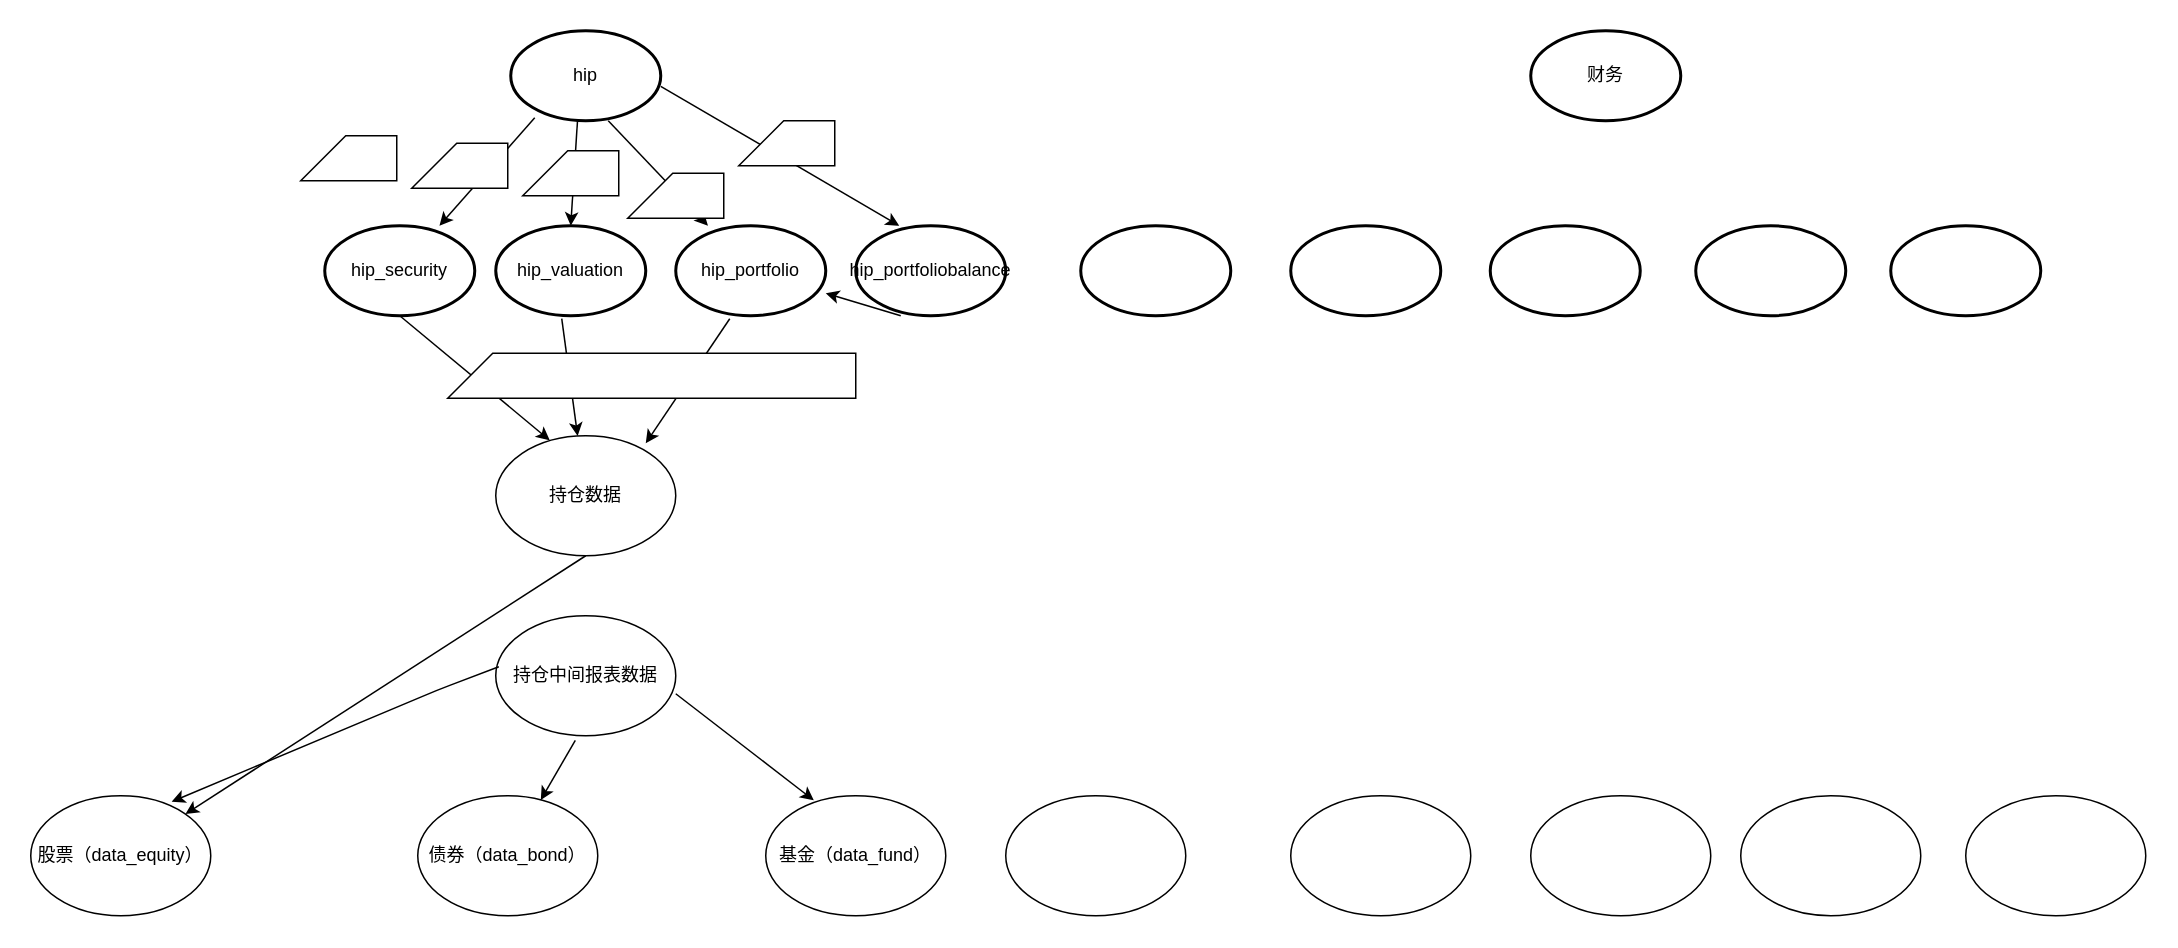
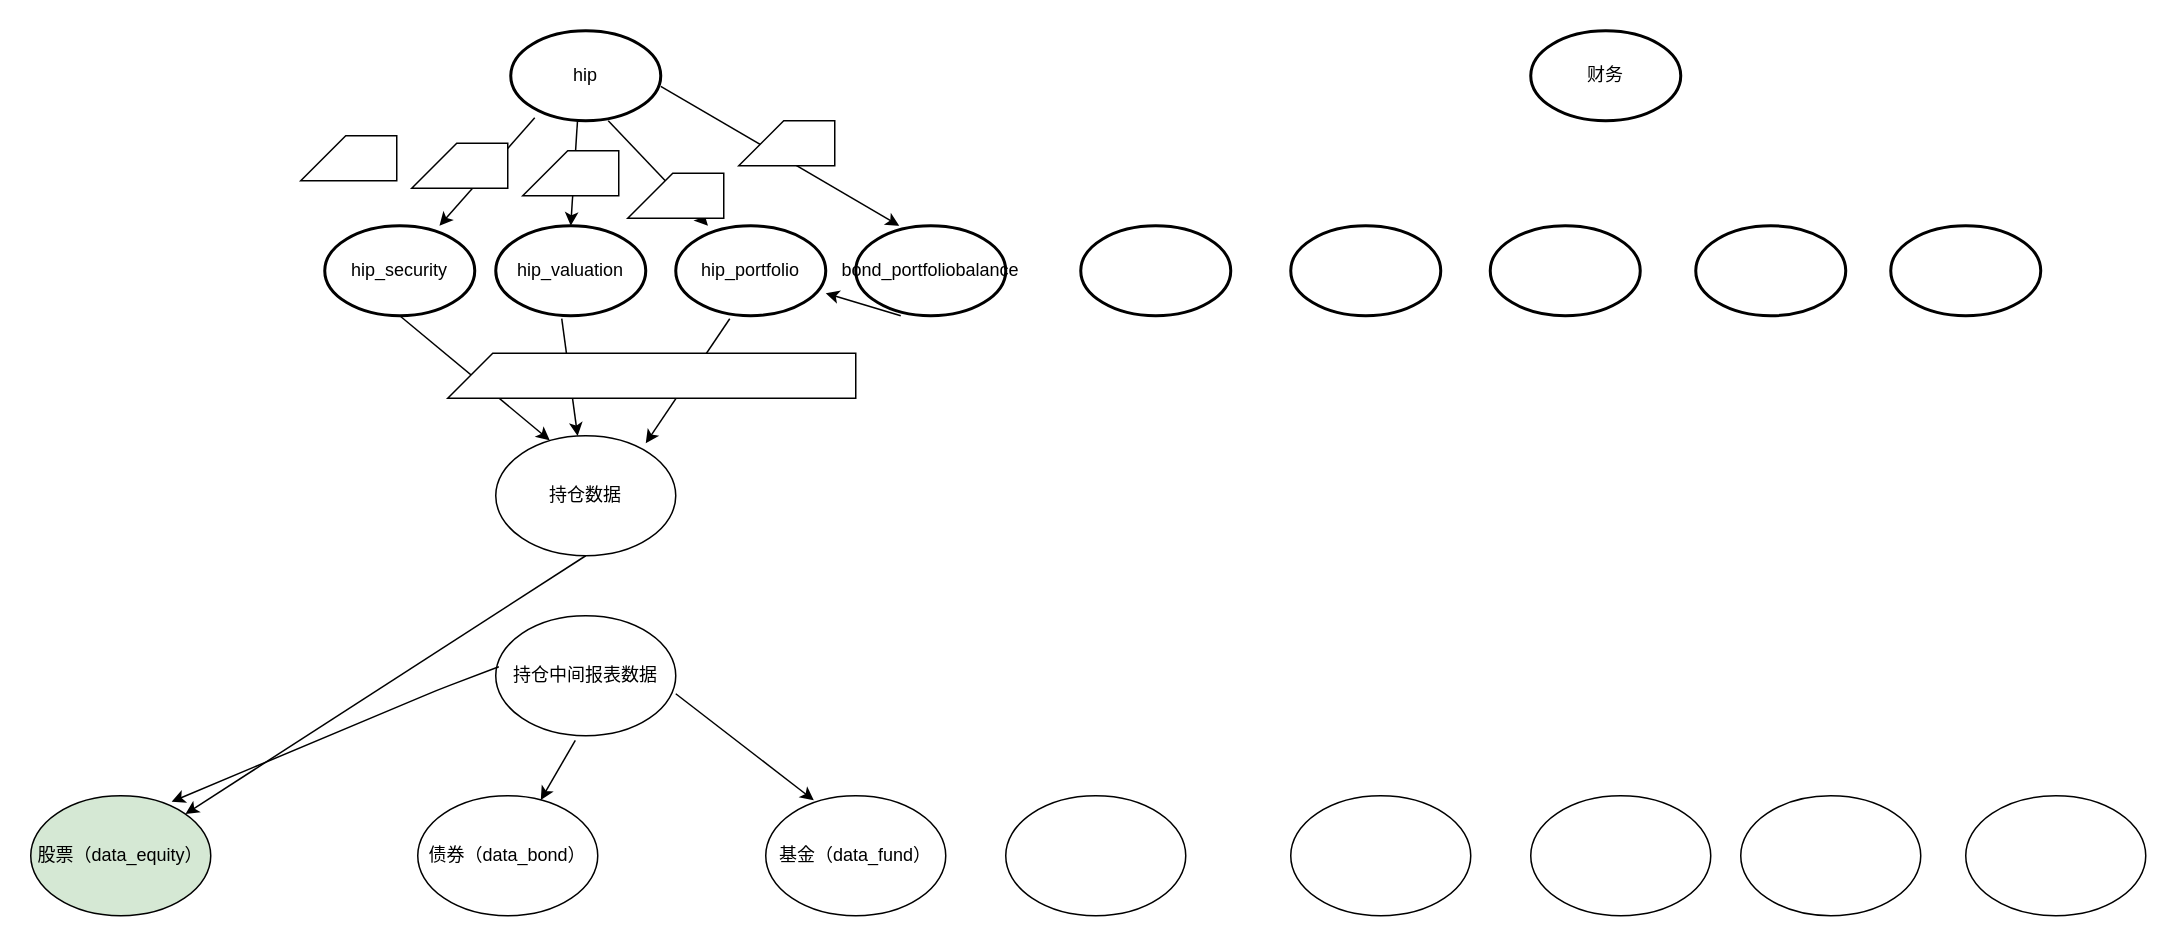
node "hip_portfoliobalance": label "hip_portfoliobalance" -> "bond_portfoliobalance"
node "股票（data_equity）": fillcolor #ffffff -> #d5e8d4
